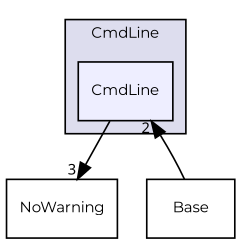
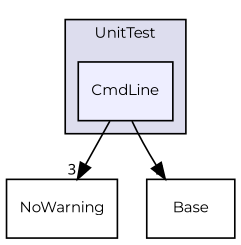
cluster "CmdLine": label "CmdLine" -> "UnitTest"
edge "Base" -> "CmdLine": reversed
